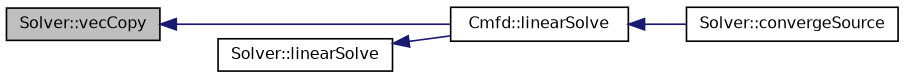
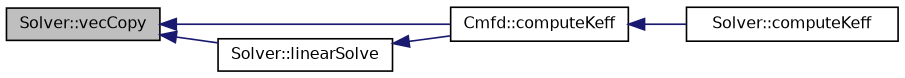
node "Cmfd::linearSolve": label "Cmfd::linearSolve" -> "Cmfd::computeKeff"
node "Solver::convergeSource": label "Solver::convergeSource" -> "Solver::computeKeff"
edge "Solver::linearSolve" -> "Solver::vecCopy": added
